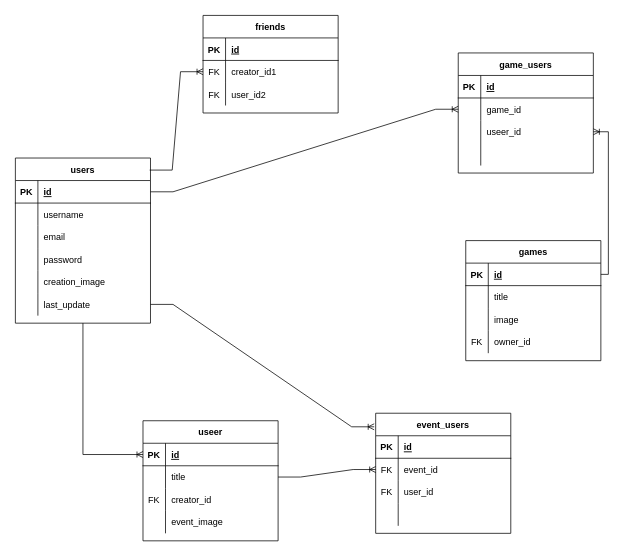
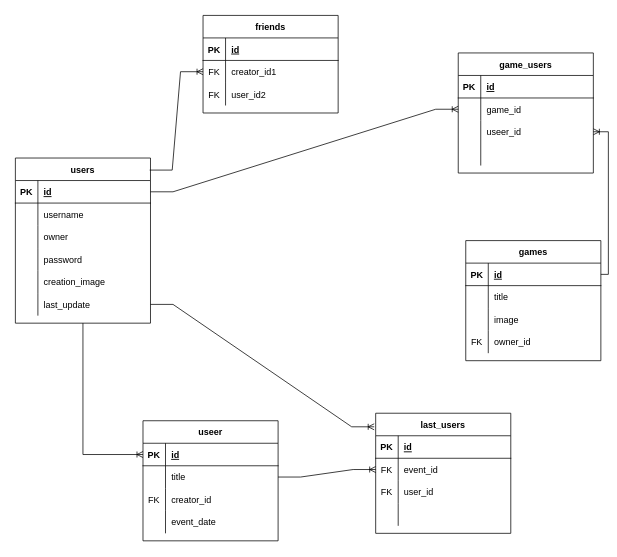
node "email": label "email" -> "owner"
node "event_users": label "event_users" -> "last_users"
node "event_image": label "event_image" -> "event_date"
